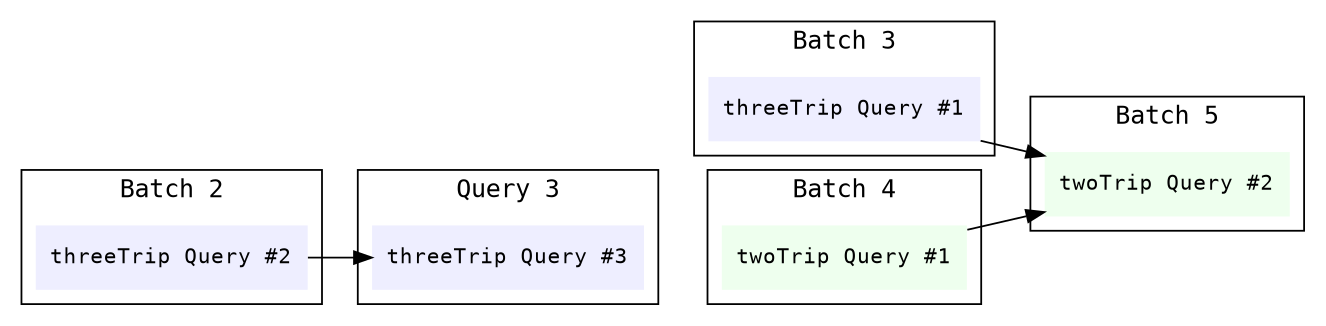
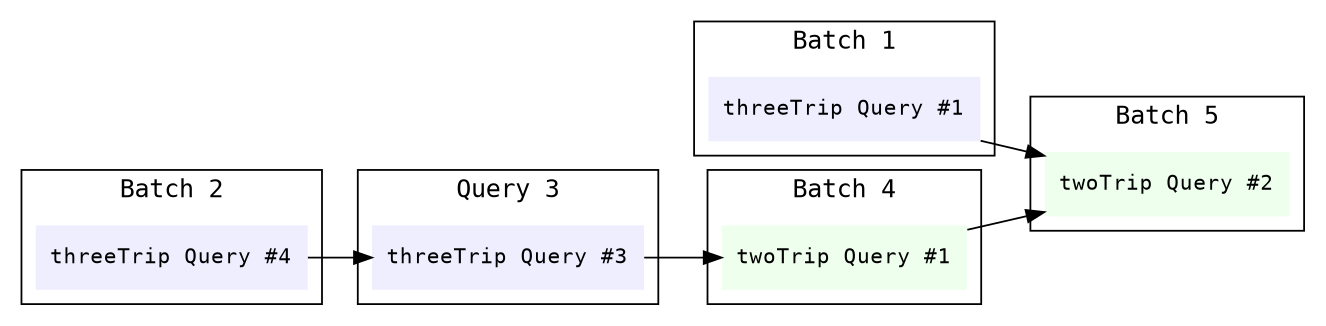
cluster "Batch 3": label "Batch 3" -> "Batch 1"
node "threeTrip Query #2": label "threeTrip Query #2" -> "threeTrip Query #4"
edge "threeTrip Query #3" -> "twoTrip Query #1": added
